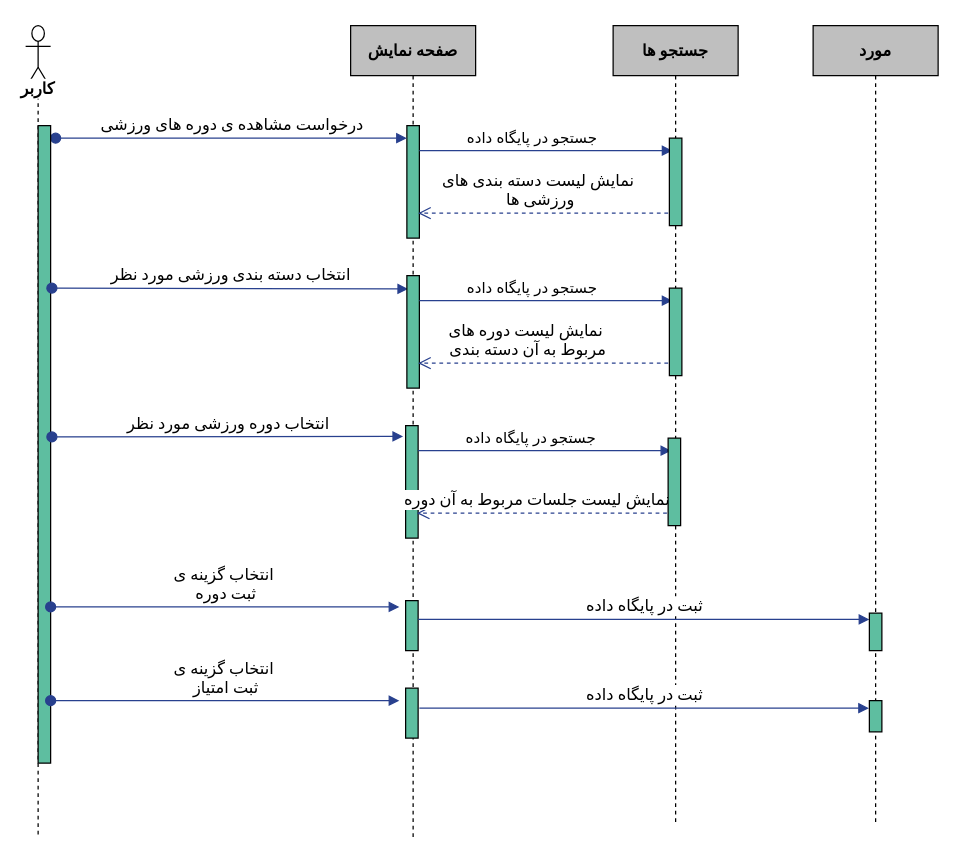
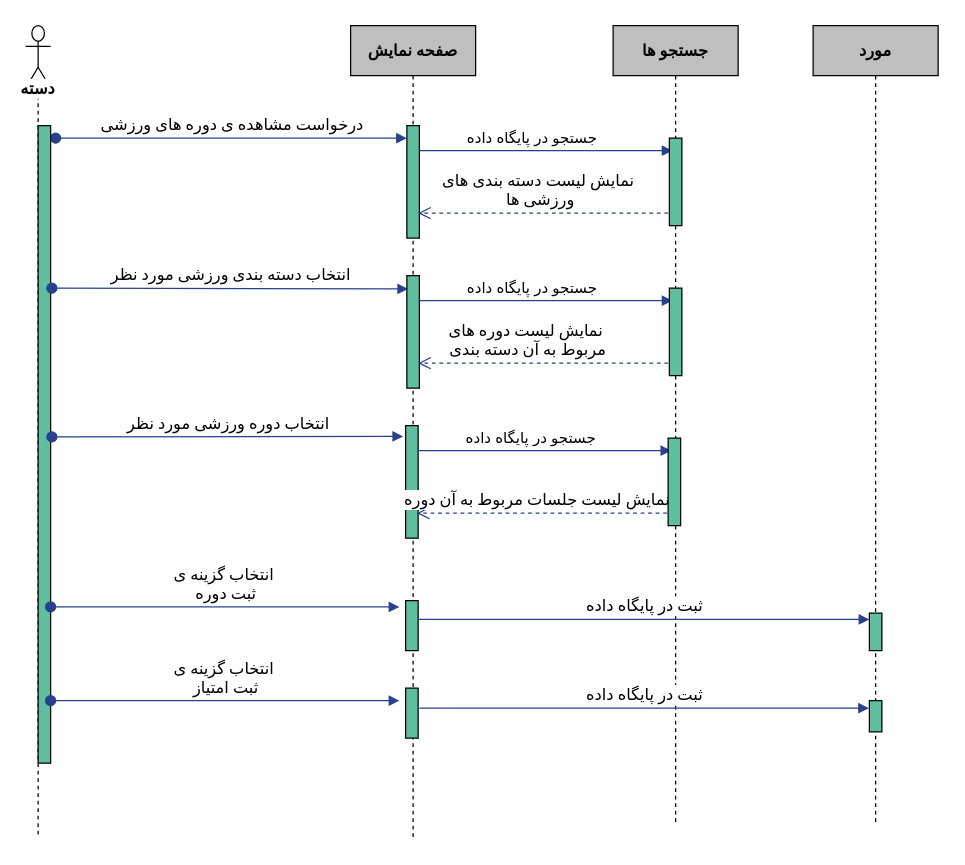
node "کاربر": label "کاربر" -> "دسته"
